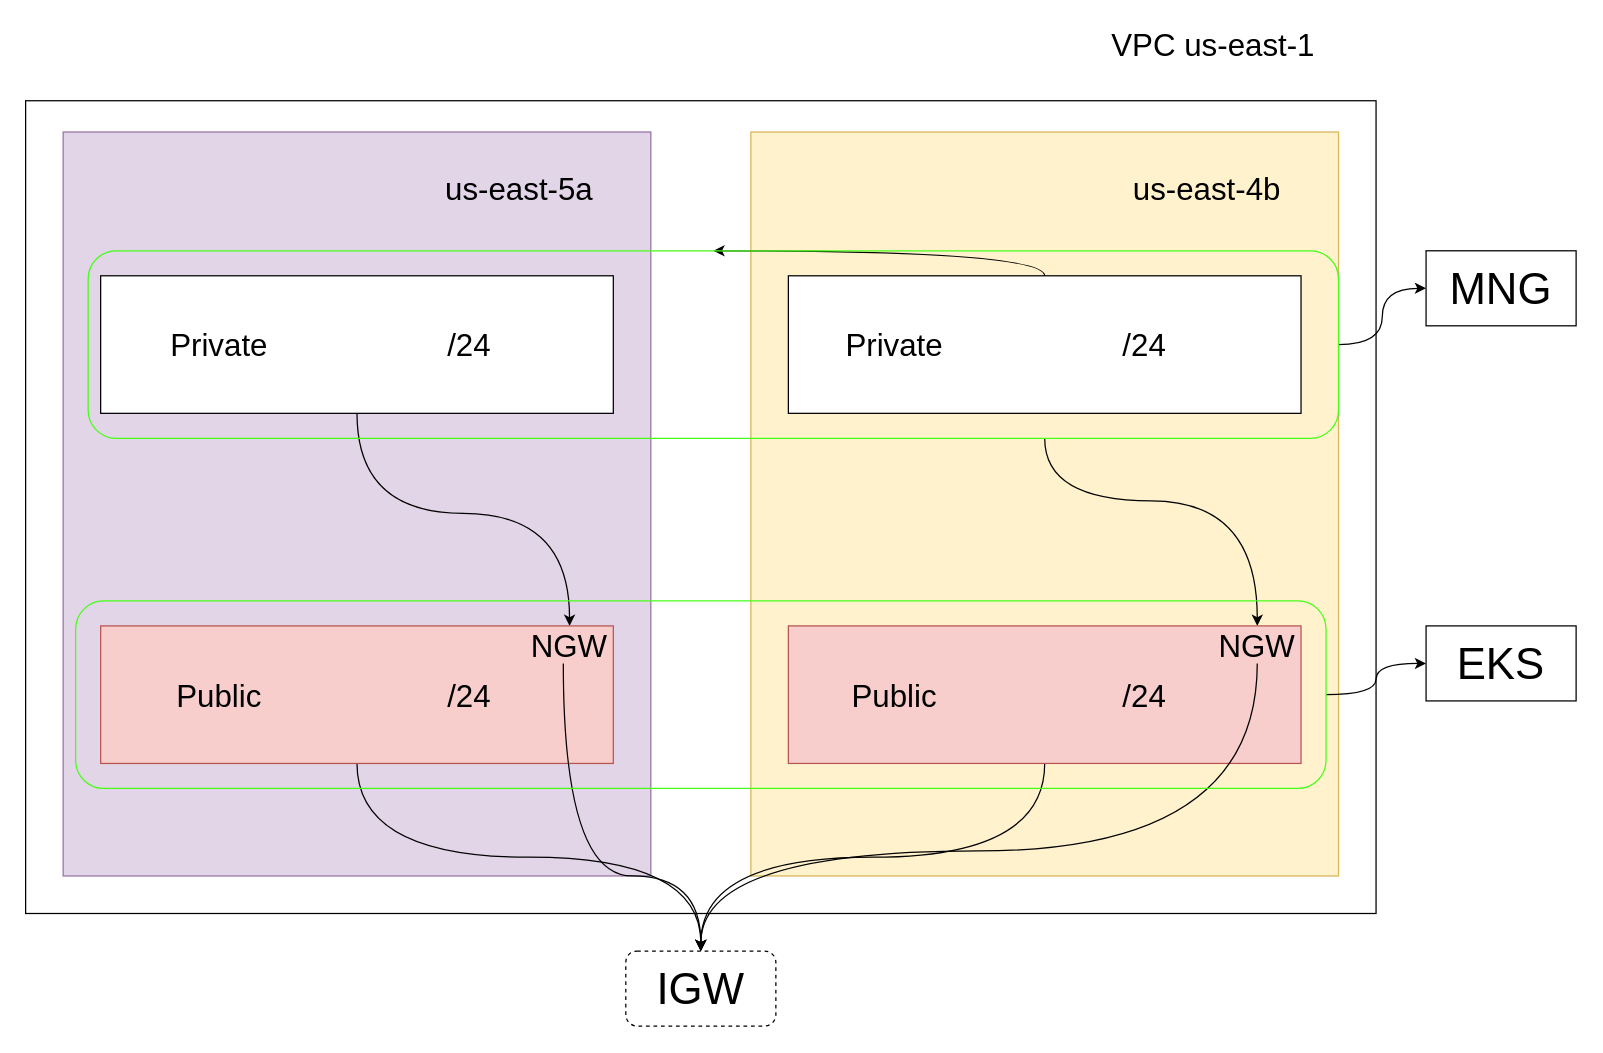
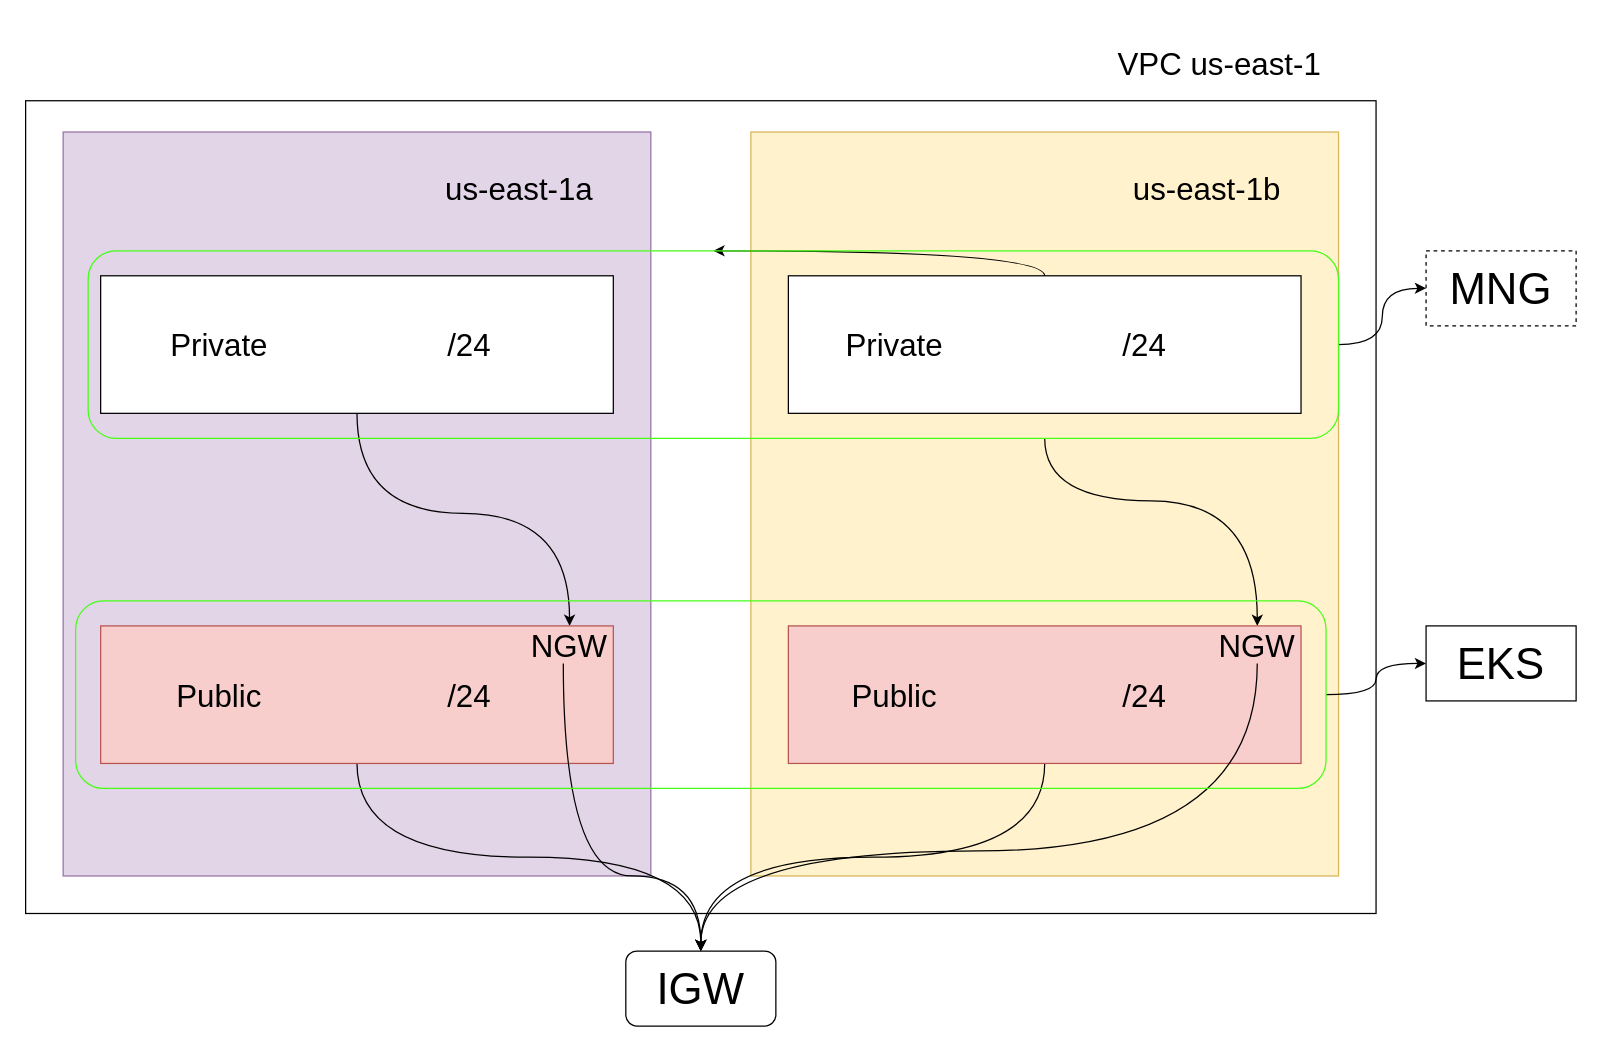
node "VPC us-east-1": moved (1213, 44) -> (1219, 63)
node "us-east-5a": label "us-east-5a" -> "us-east-1a"
node "us-east-4b": label "us-east-4b" -> "us-east-1b"
node "MNG": style solid -> dashed
node "IGW": style dashed -> solid
